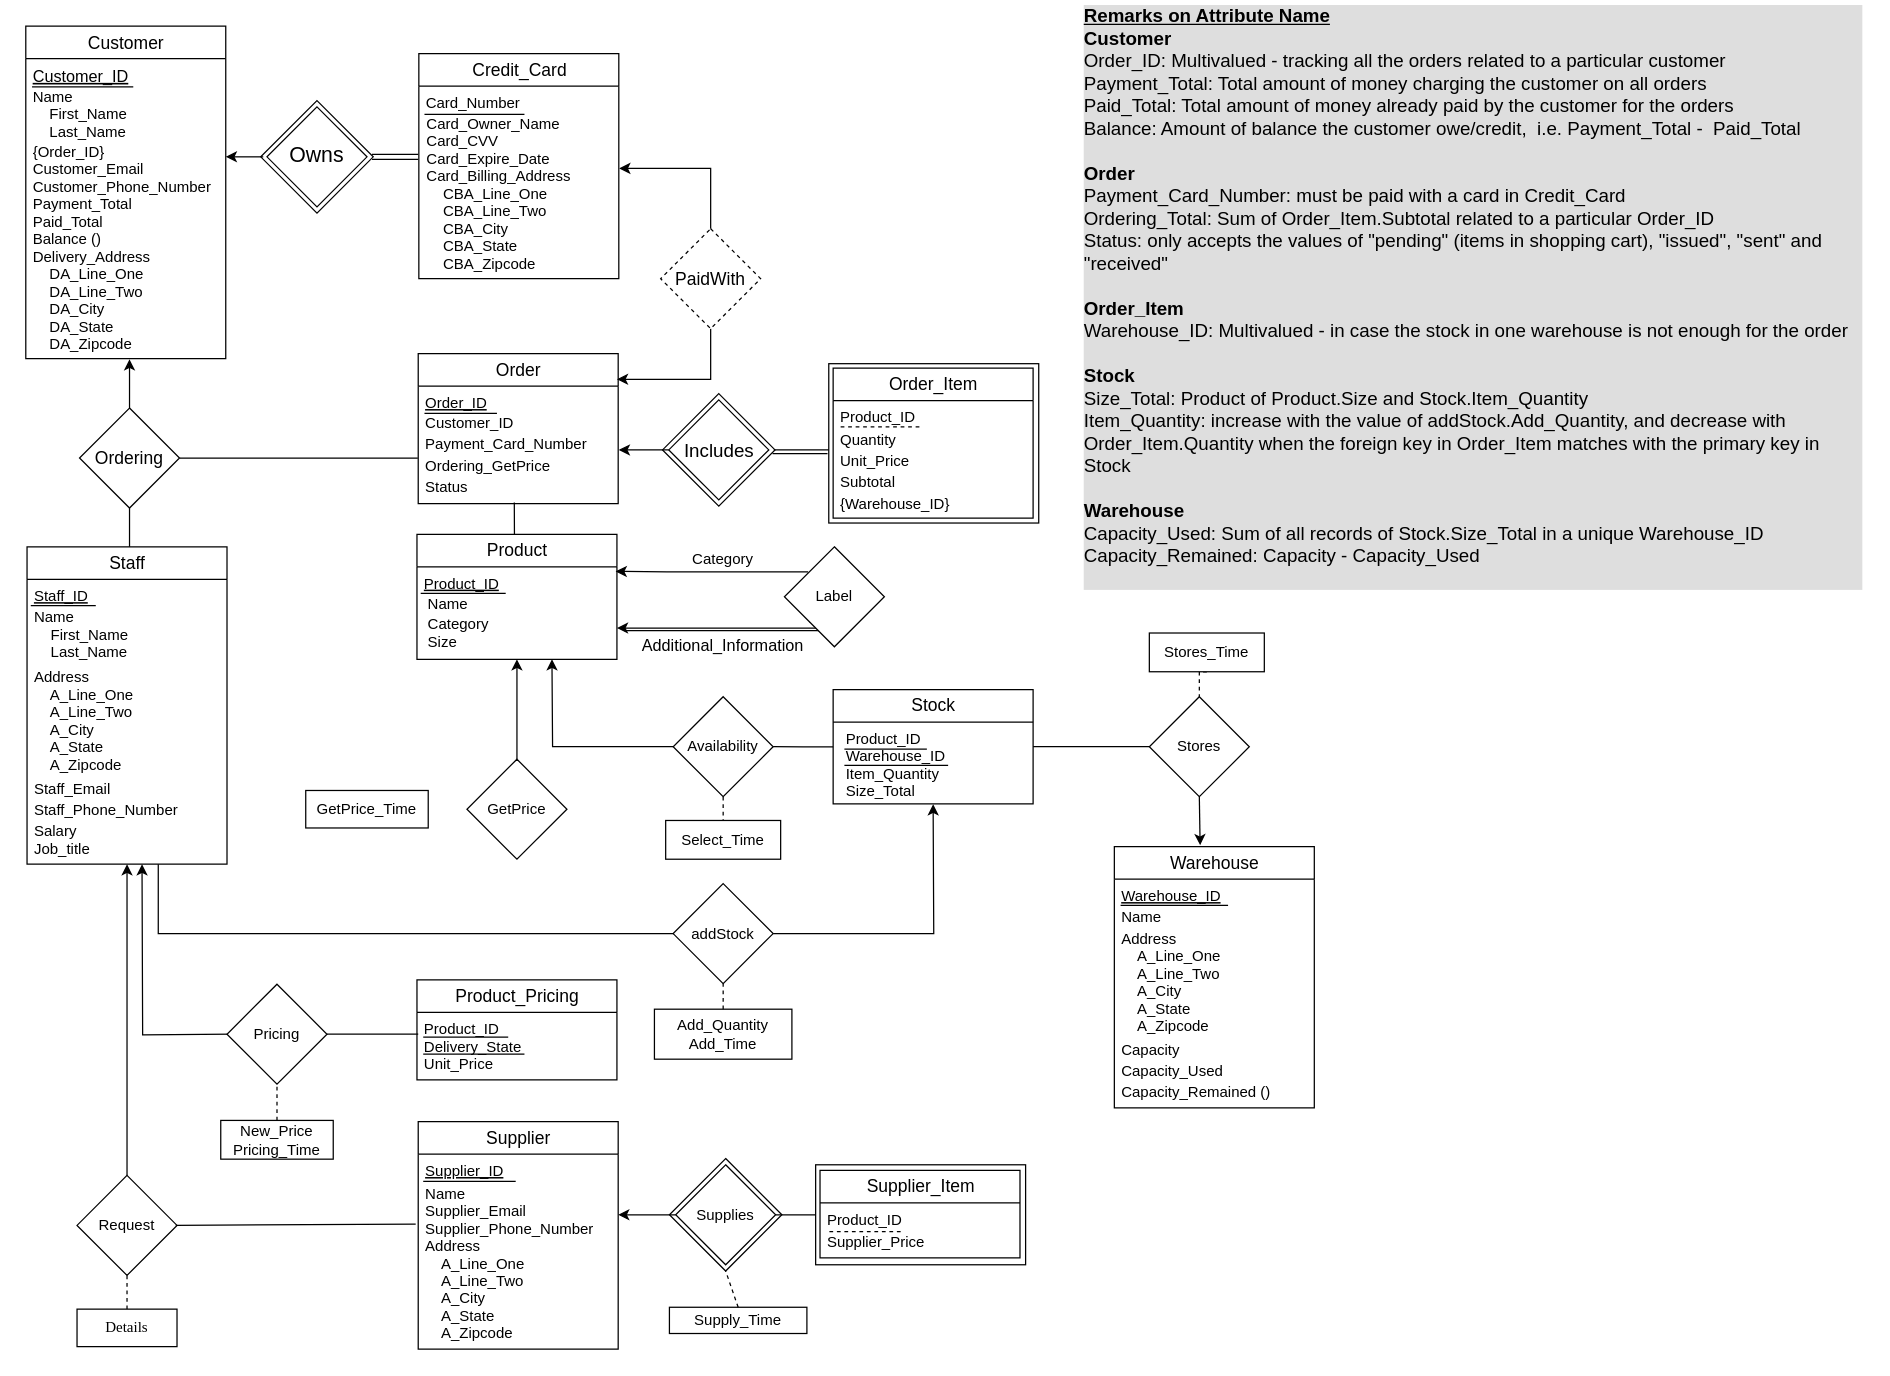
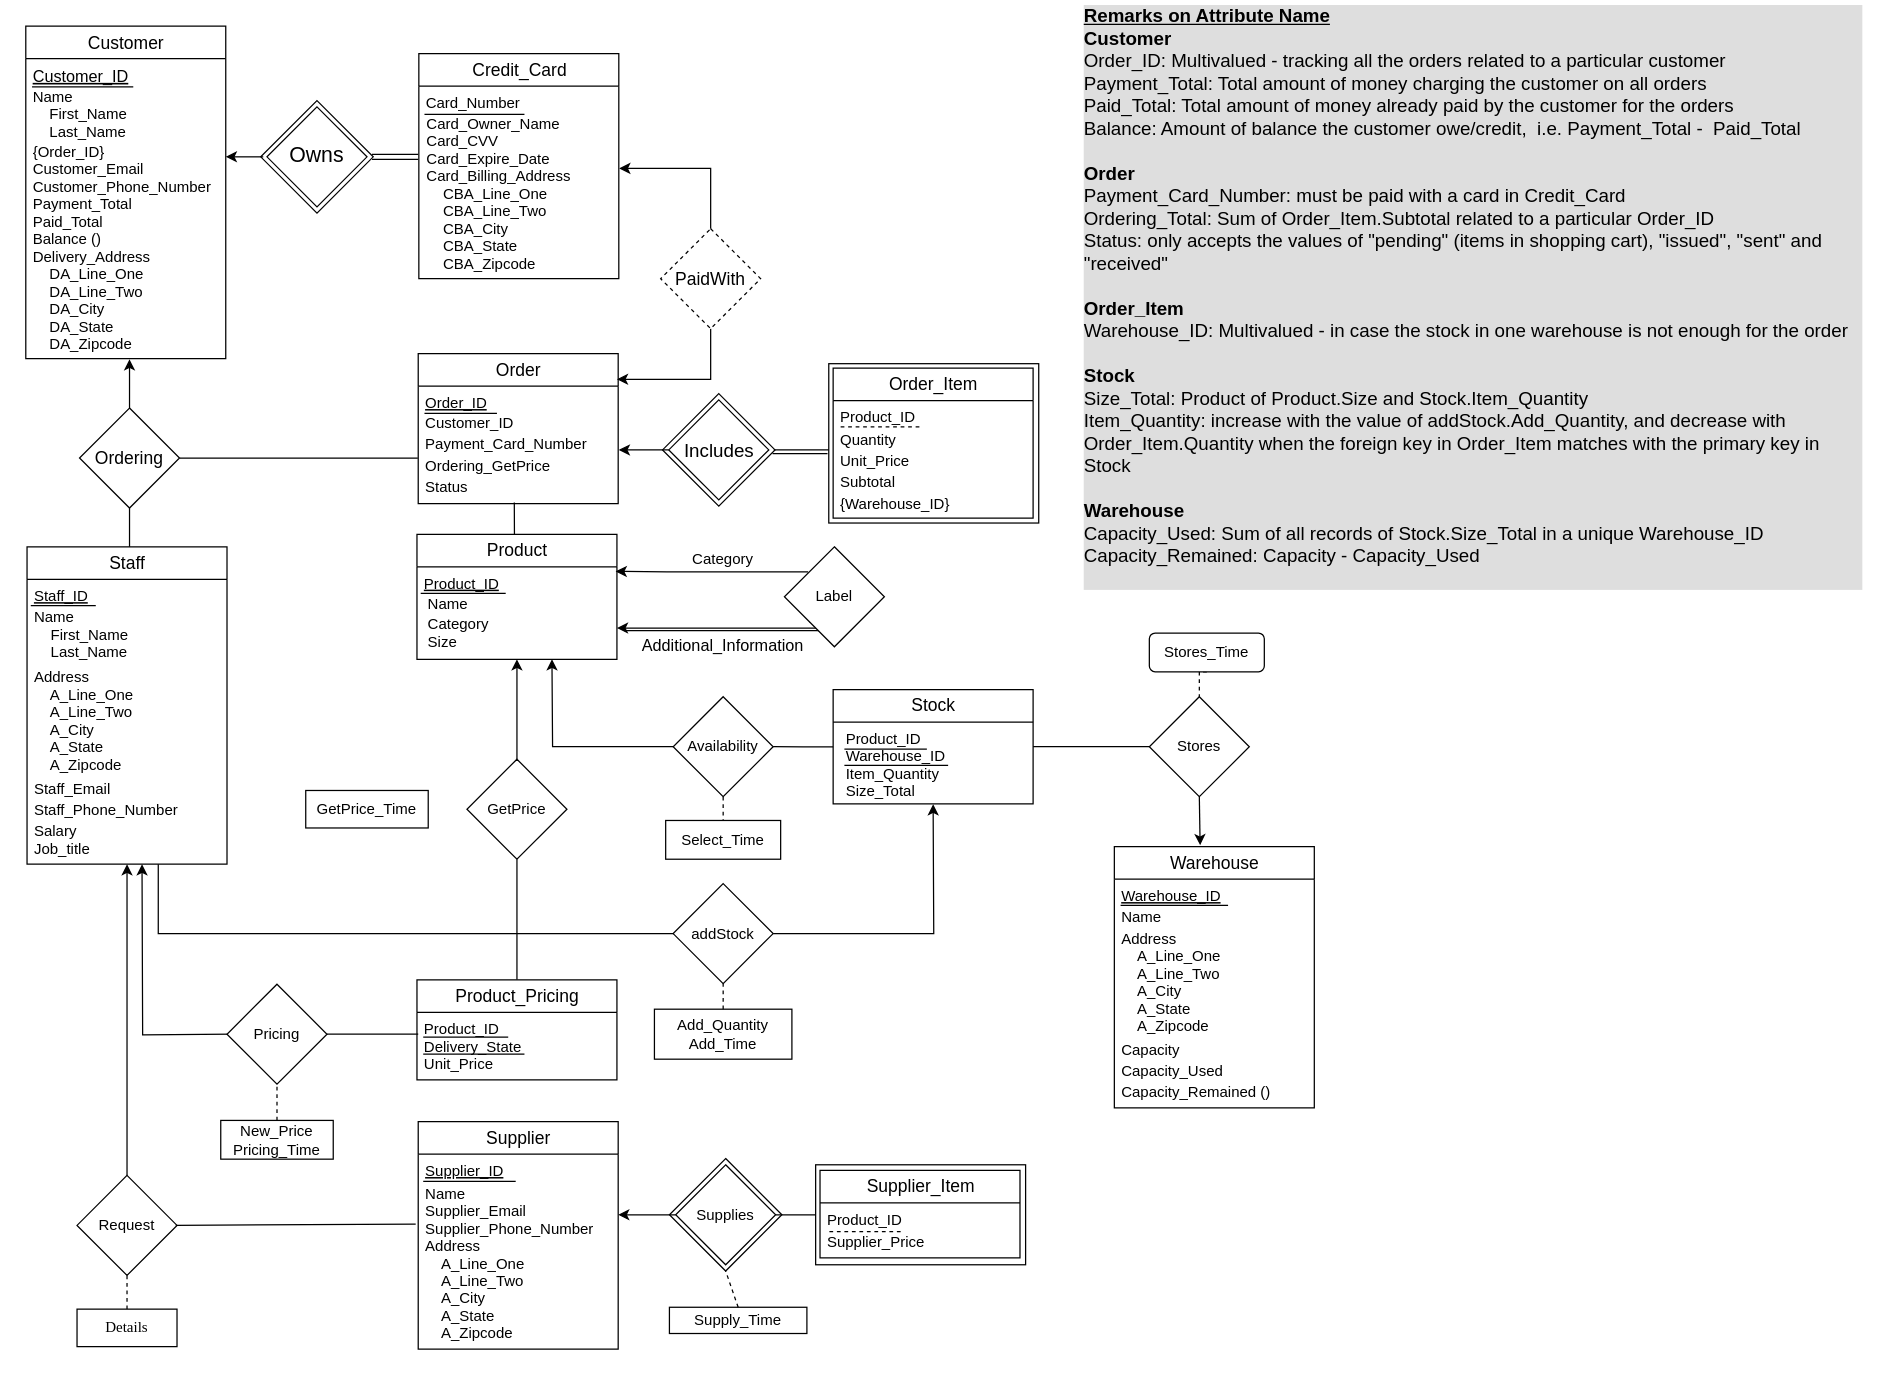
node "Stores_Time": shape rectangle -> rounded rectangle
edge "GetPrice" -- "Product_Pricing": added
